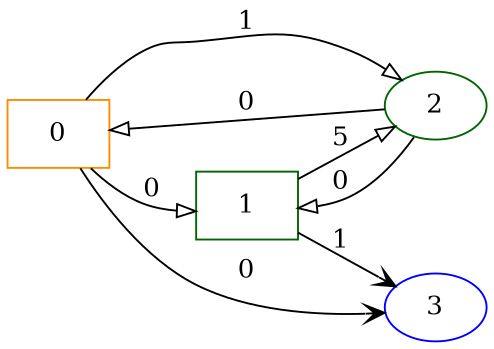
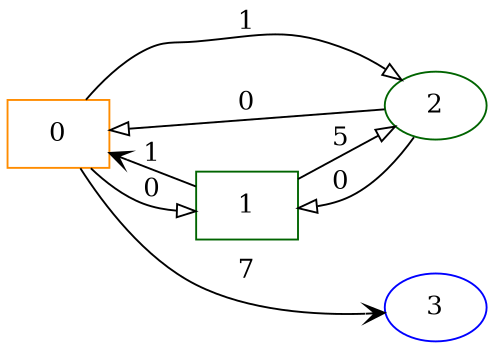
edge "1" -> "3": now "1" -> "0"
edge "0" -> "3": label "0" -> "7"
